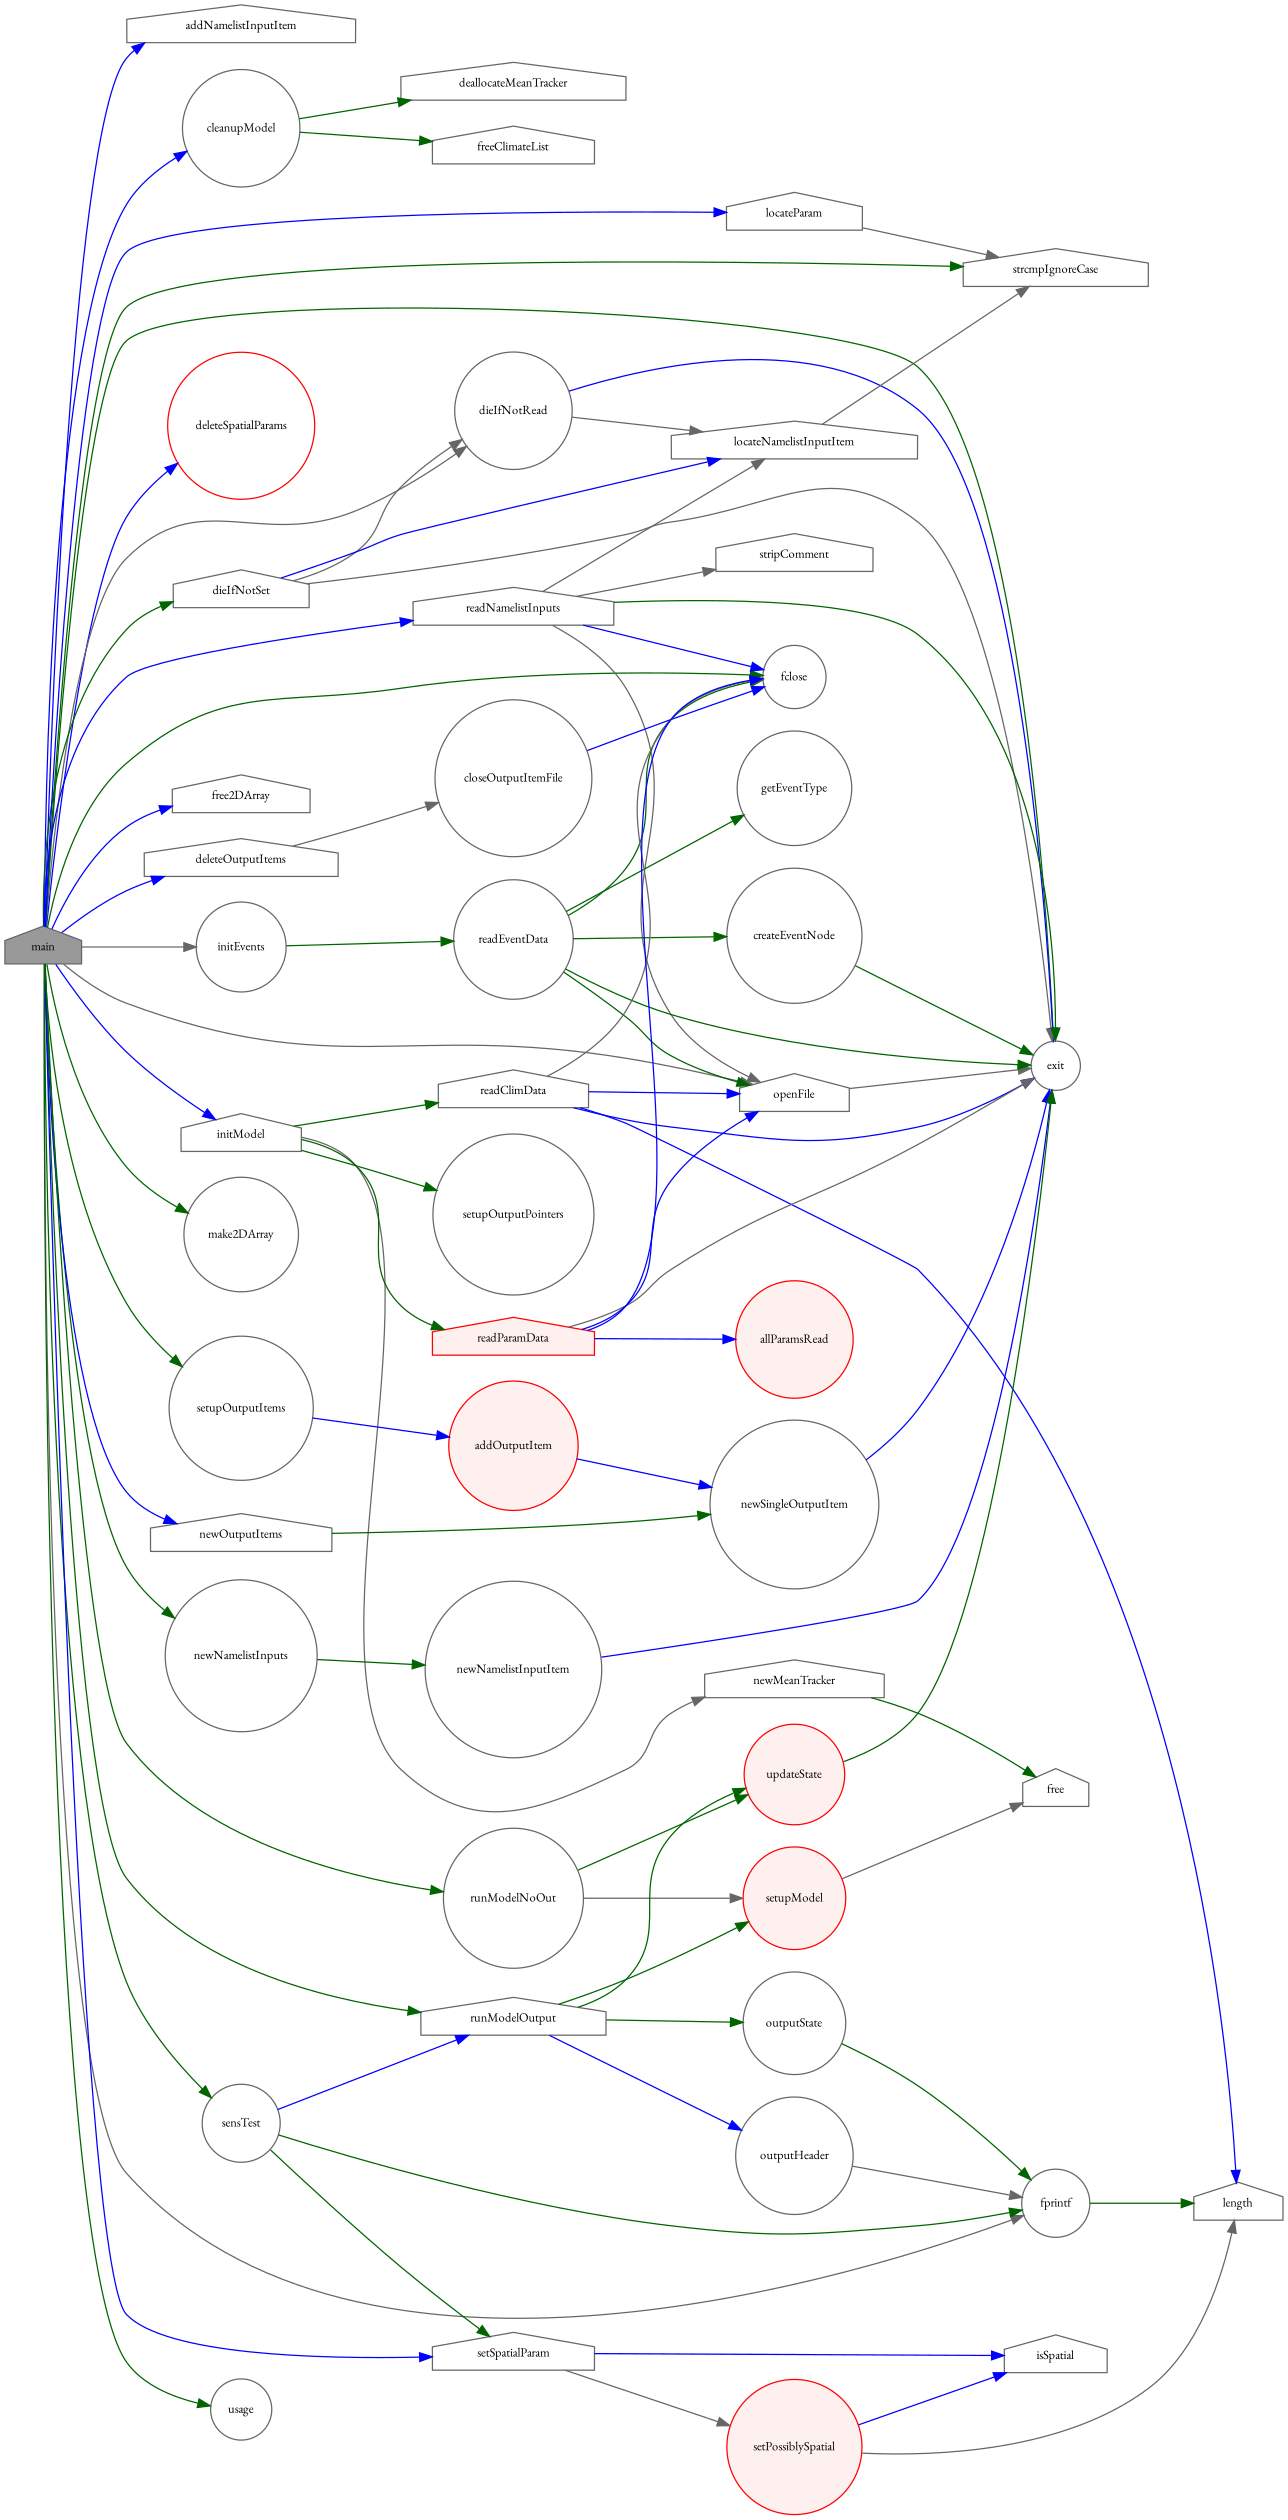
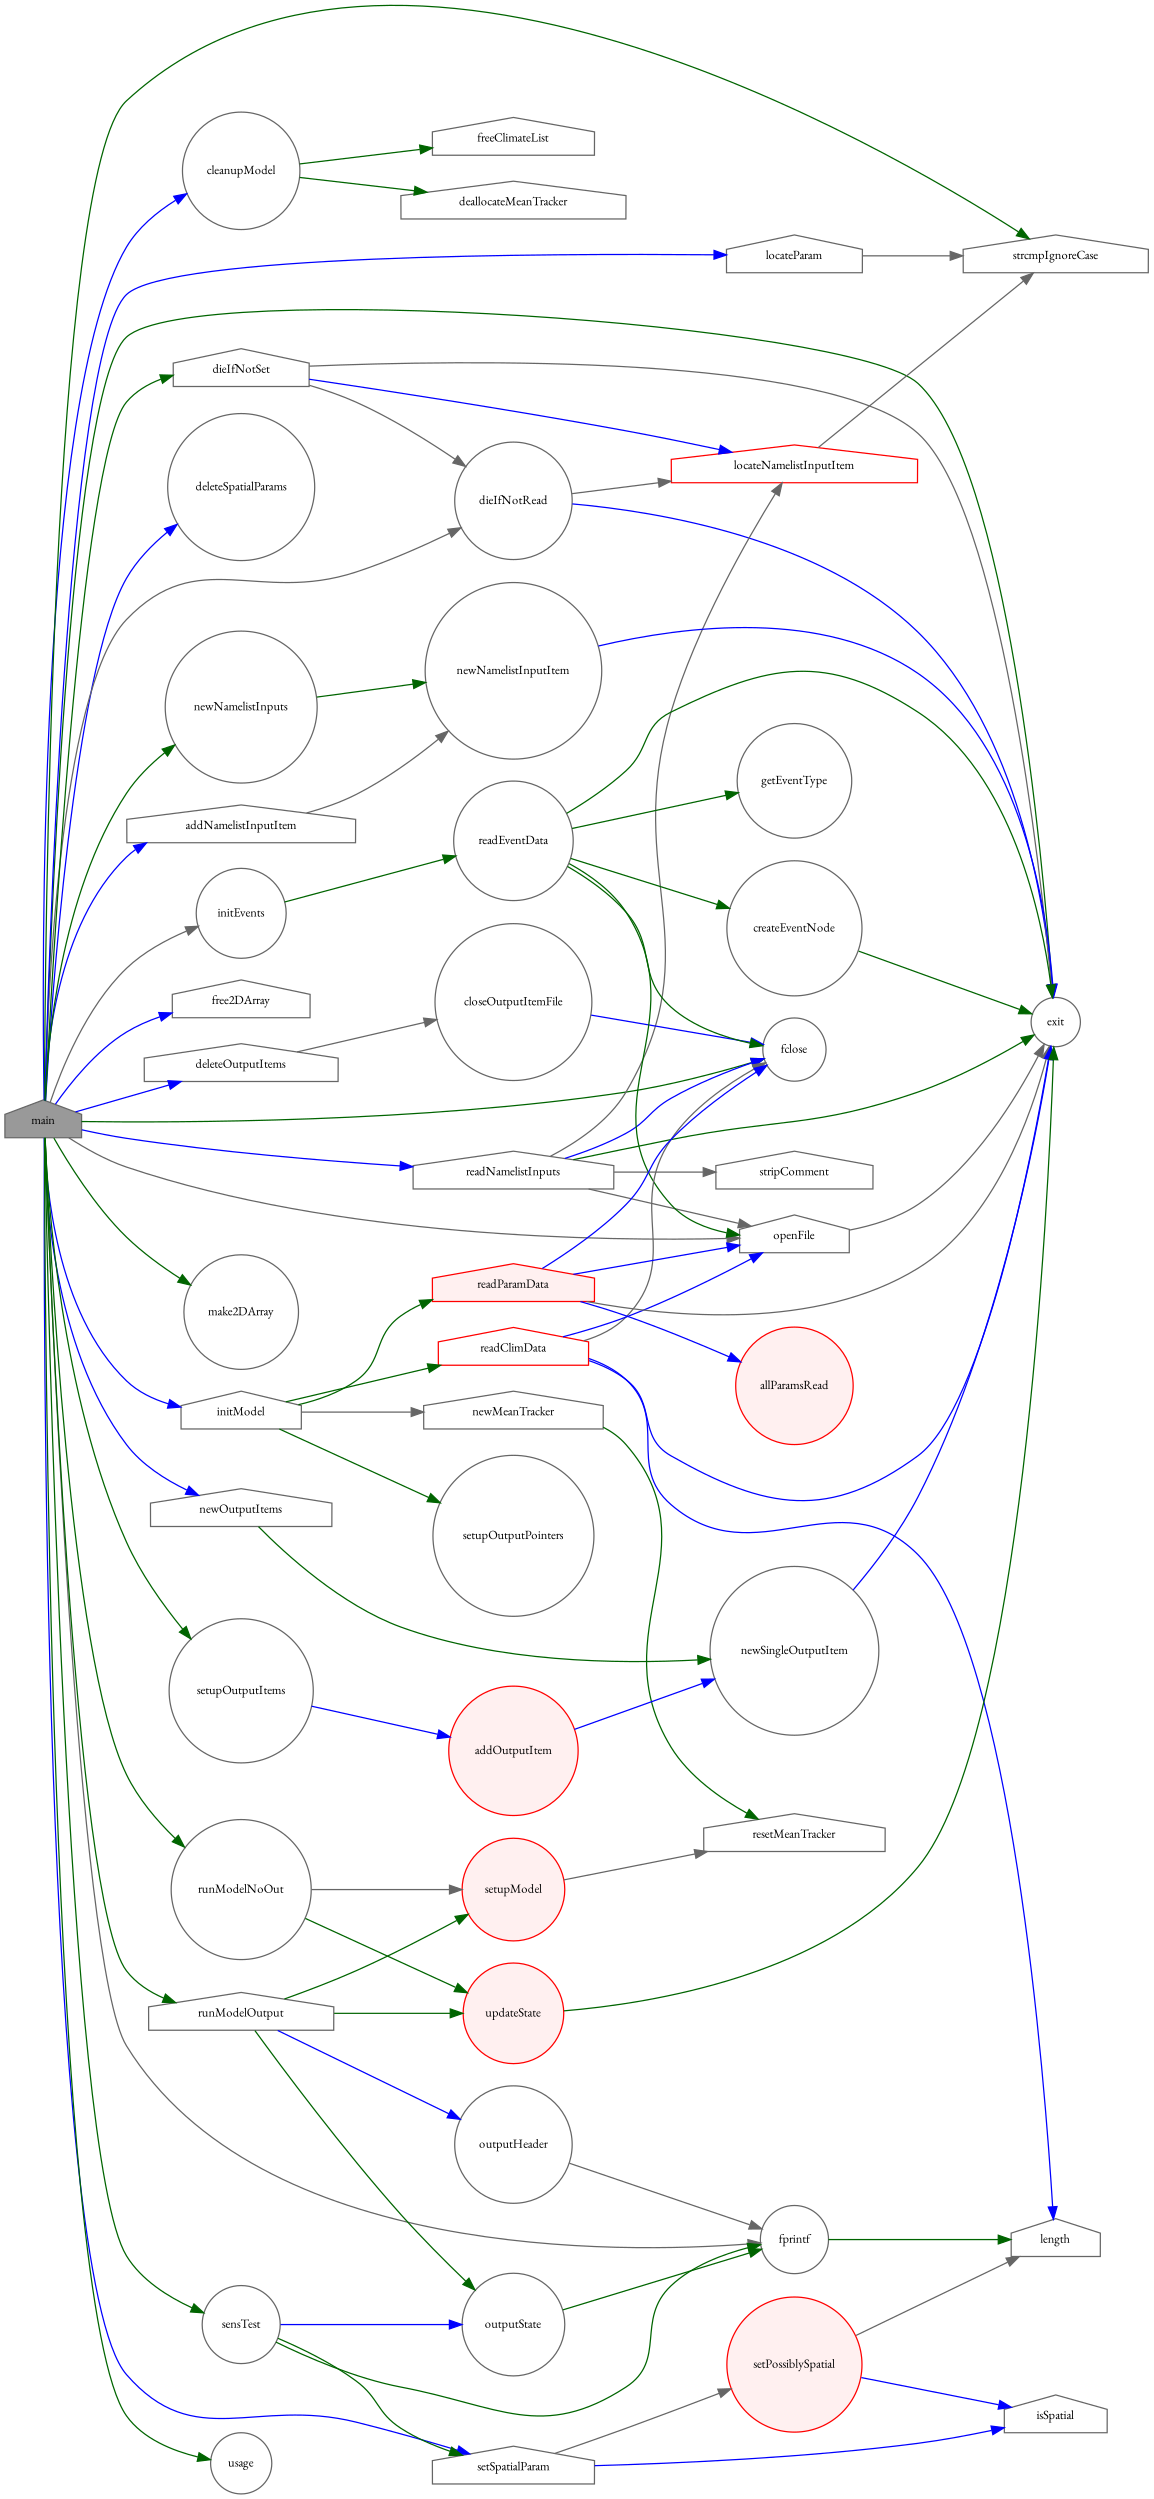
node "deleteSpatialParams": color red -> grey40
node "locateNamelistInputItem": color grey40 -> red
edge "addNamelistInputItem" -> "newNamelistInputItem": added
node "readClimData": color grey40 -> red
node "free": label "free" -> "resetMeanTracker"
edge "sensTest" -> "runModelOutput": now "sensTest" -> "outputState"
